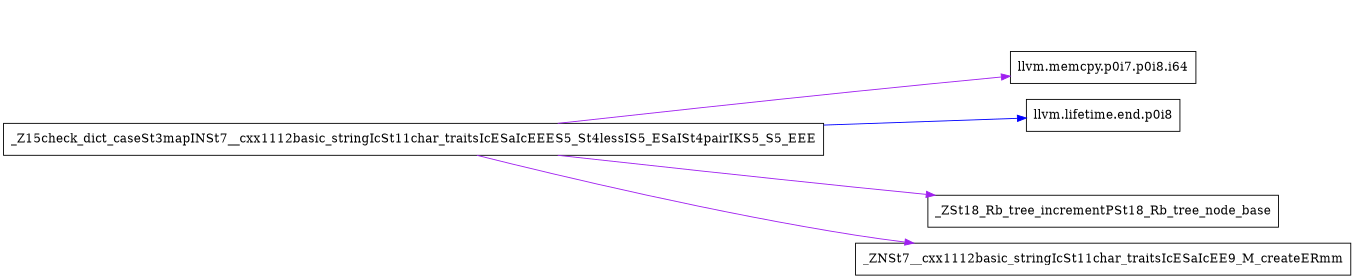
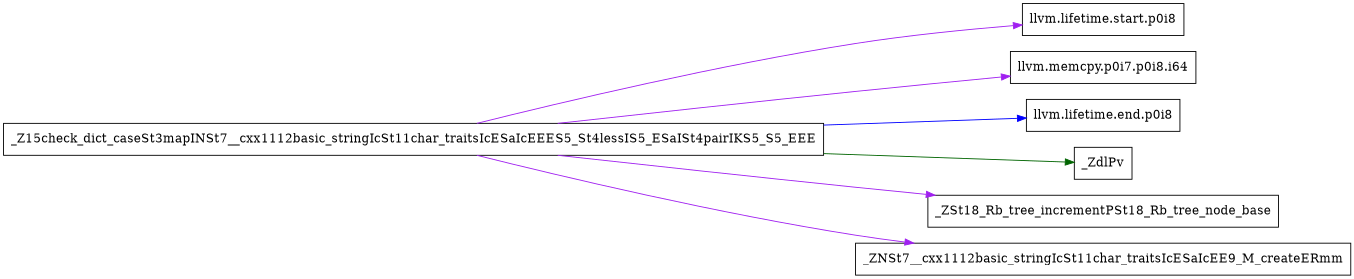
node "llvm.lifetime.start.p0i8": added
node "_ZdlPv": added
